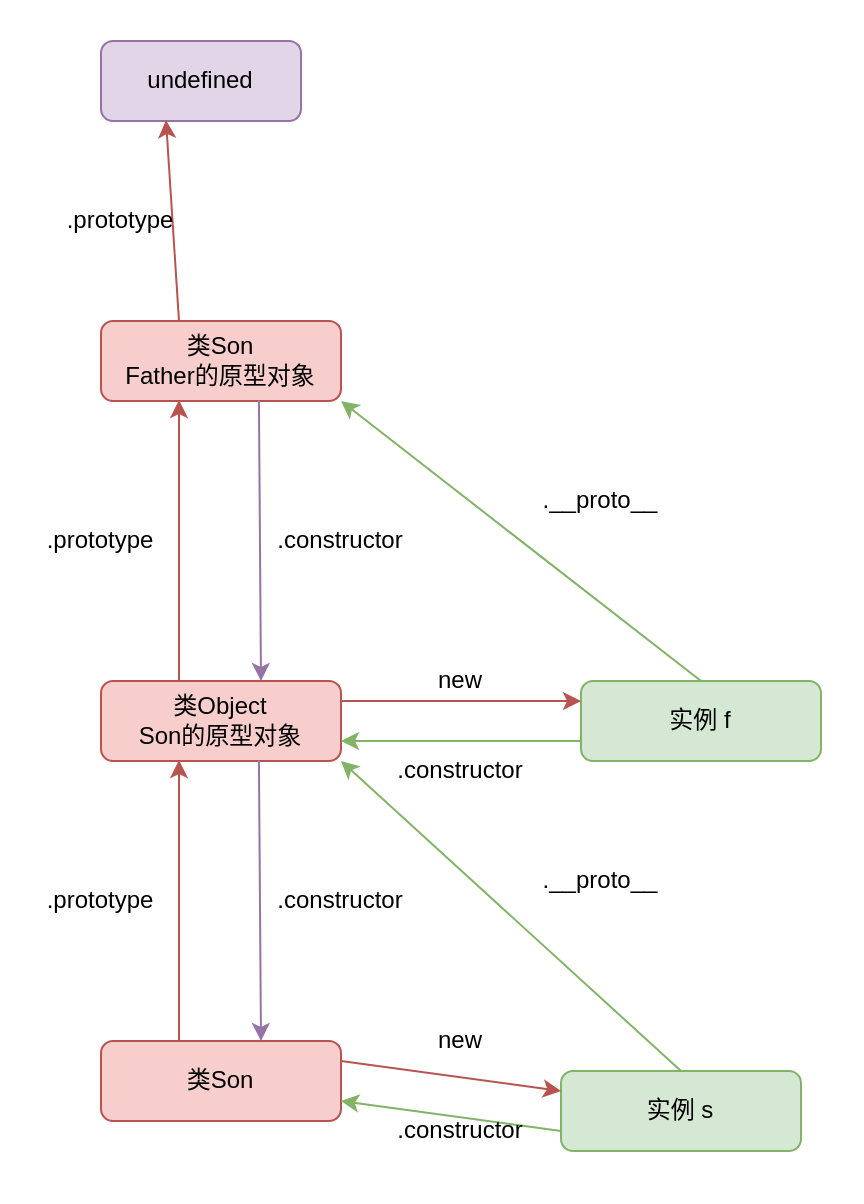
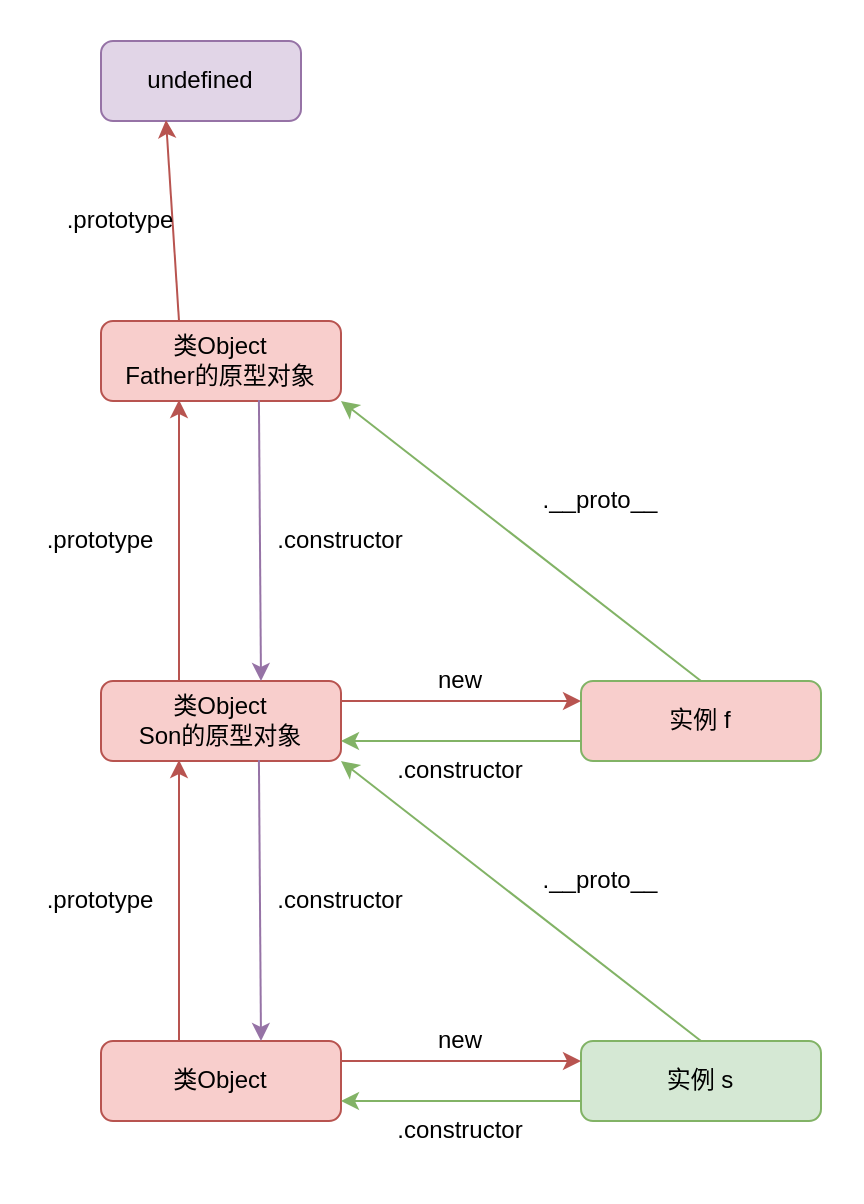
node "类Son Father的原型对象": label "类Son Father的原型对象" -> "类Object Father的原型对象"
node "实例 f": fillcolor #d5e8d4 -> #f8cecc
node "类Son": label "类Son" -> "类Object"
node "实例 s": moved (681, 1111) -> (701, 1081)
